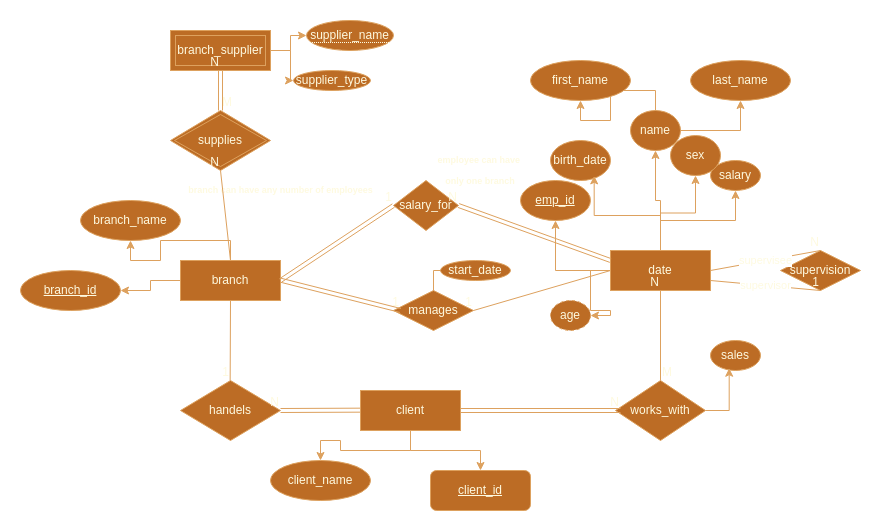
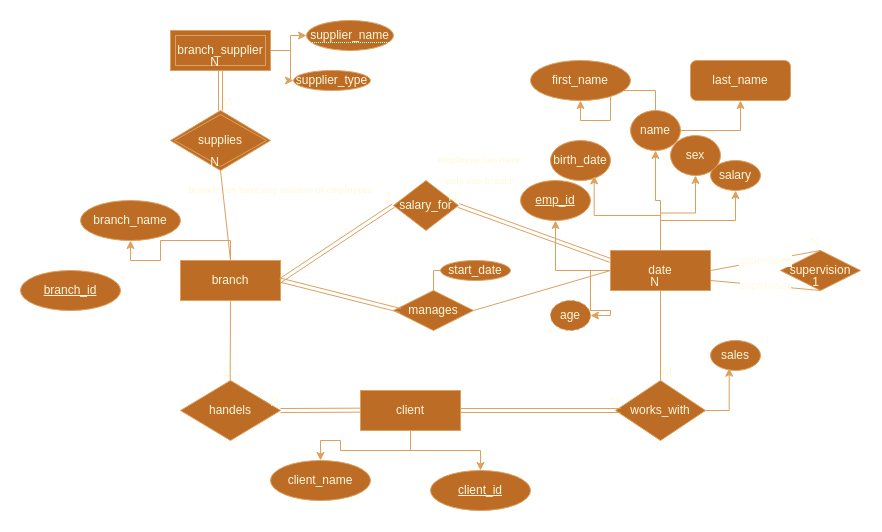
node "last_name": shape ellipse -> rounded rectangle
edge "branch" -> "branch_id": removed
node "client_id": shape rounded rectangle -> ellipse
